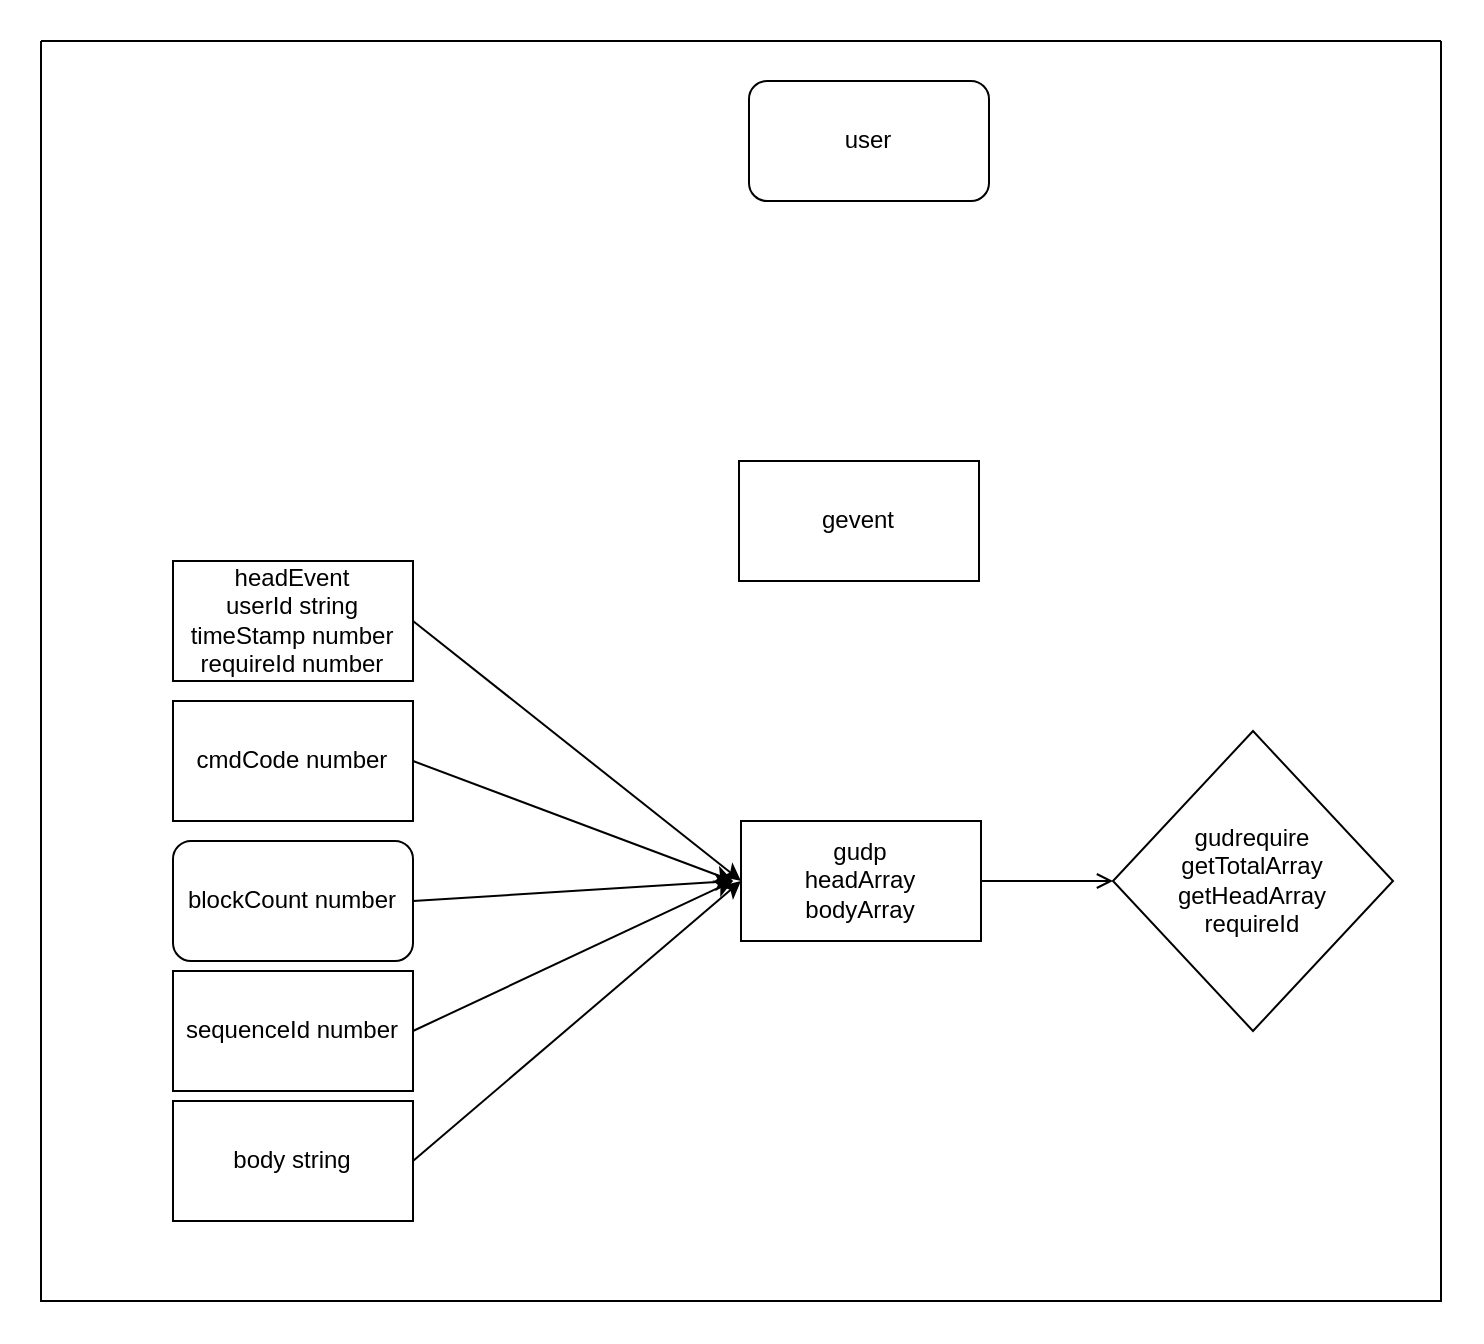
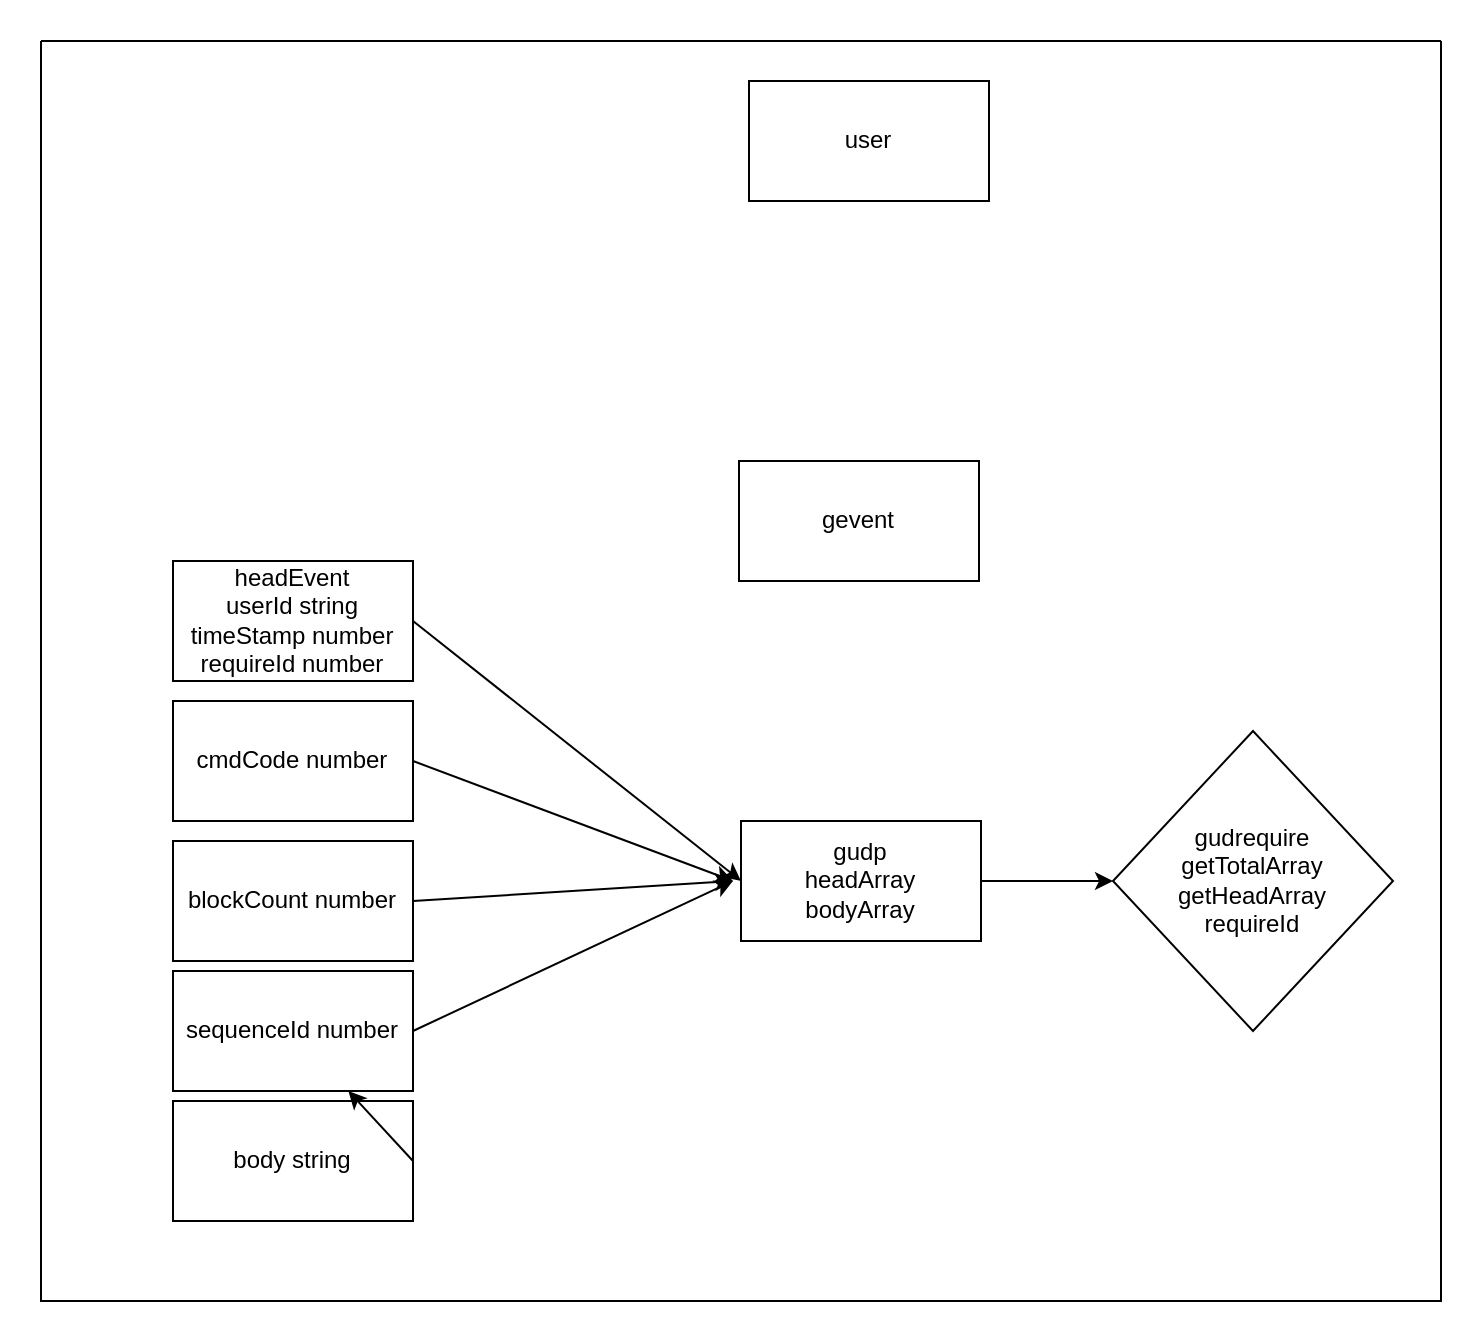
node "user": shape rounded rectangle -> rectangle
edge "gudp headArray bodyArray" -> "gudrequire getTotalArray getHeadArray requireId": arrowhead open -> classic
node "blockCount number": shape rounded rectangle -> rectangle
edge "body string" -> "gudp headArray bodyArray": now "body string" -> "sequenceId number"
